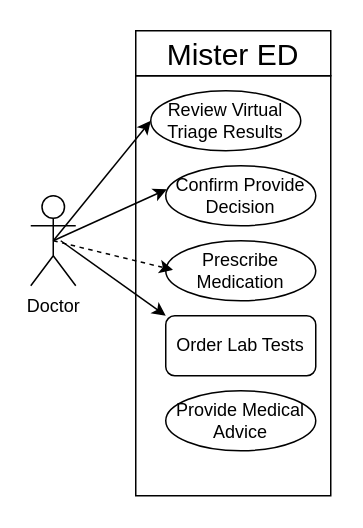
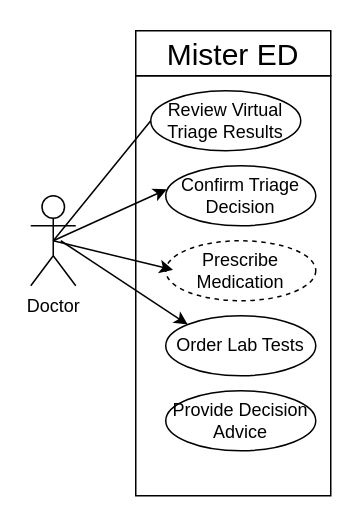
edge "Doctor" -> "Review Virtual Triage Results": arrowhead classic -> none
node "Confirm Provide Decision": label "Confirm Provide Decision" -> "Confirm Triage Decision"
edge "Doctor" -> "Prescribe Medication": style dashed -> solid
node "Prescribe Medication": style solid -> dashed
node "Order Lab Tests": shape rounded rectangle -> ellipse
node "Provide Medical Advice": label "Provide Medical Advice" -> "Provide Decision Advice"
